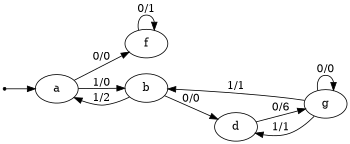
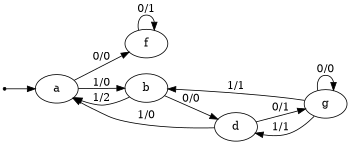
edge "d" -> "g": label "0/6" -> "0/1"
edge "d" -> "a": added, label "1/0"
